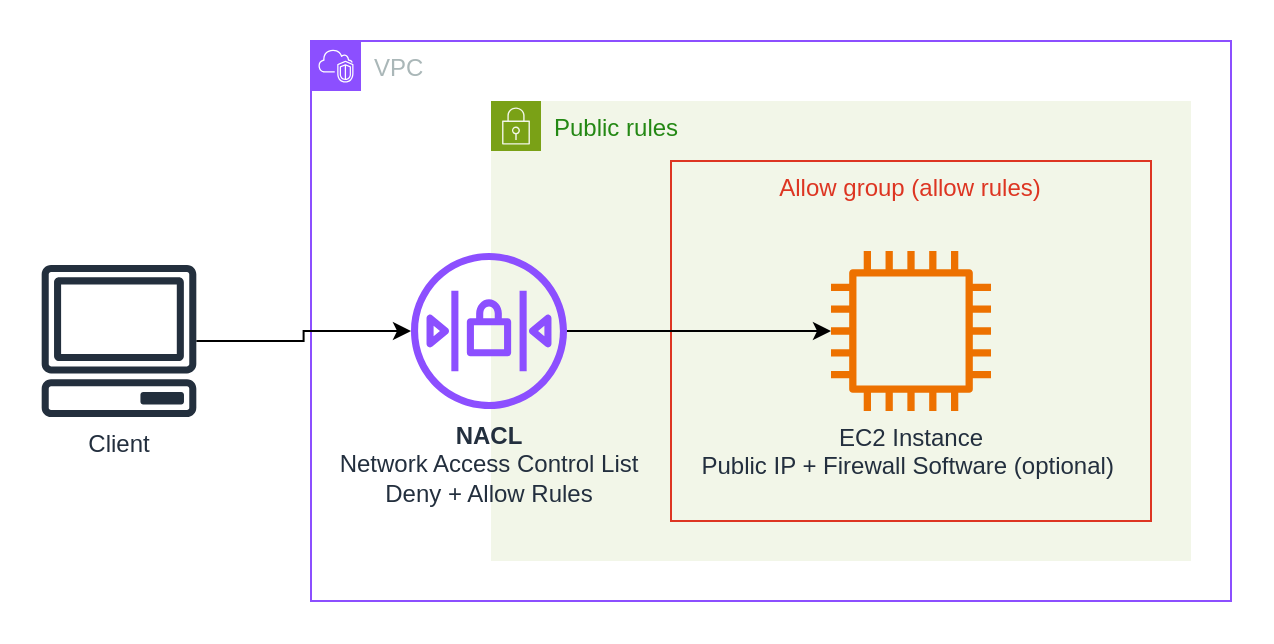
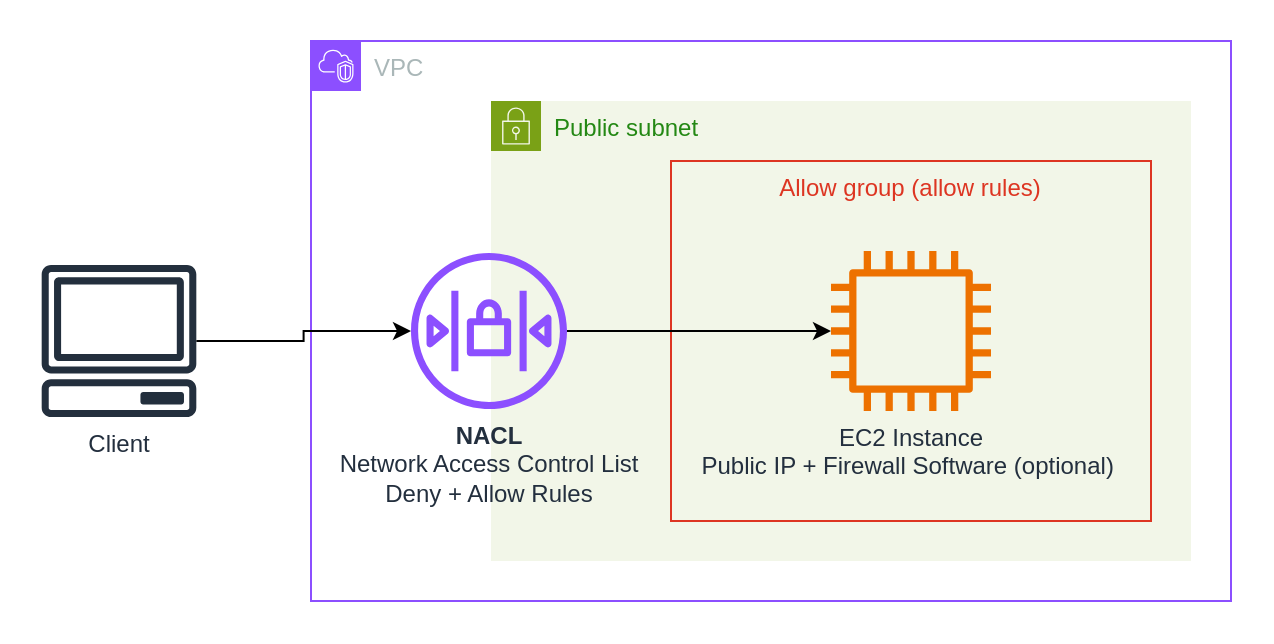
node "Public rules": label "Public rules" -> "Public subnet"
